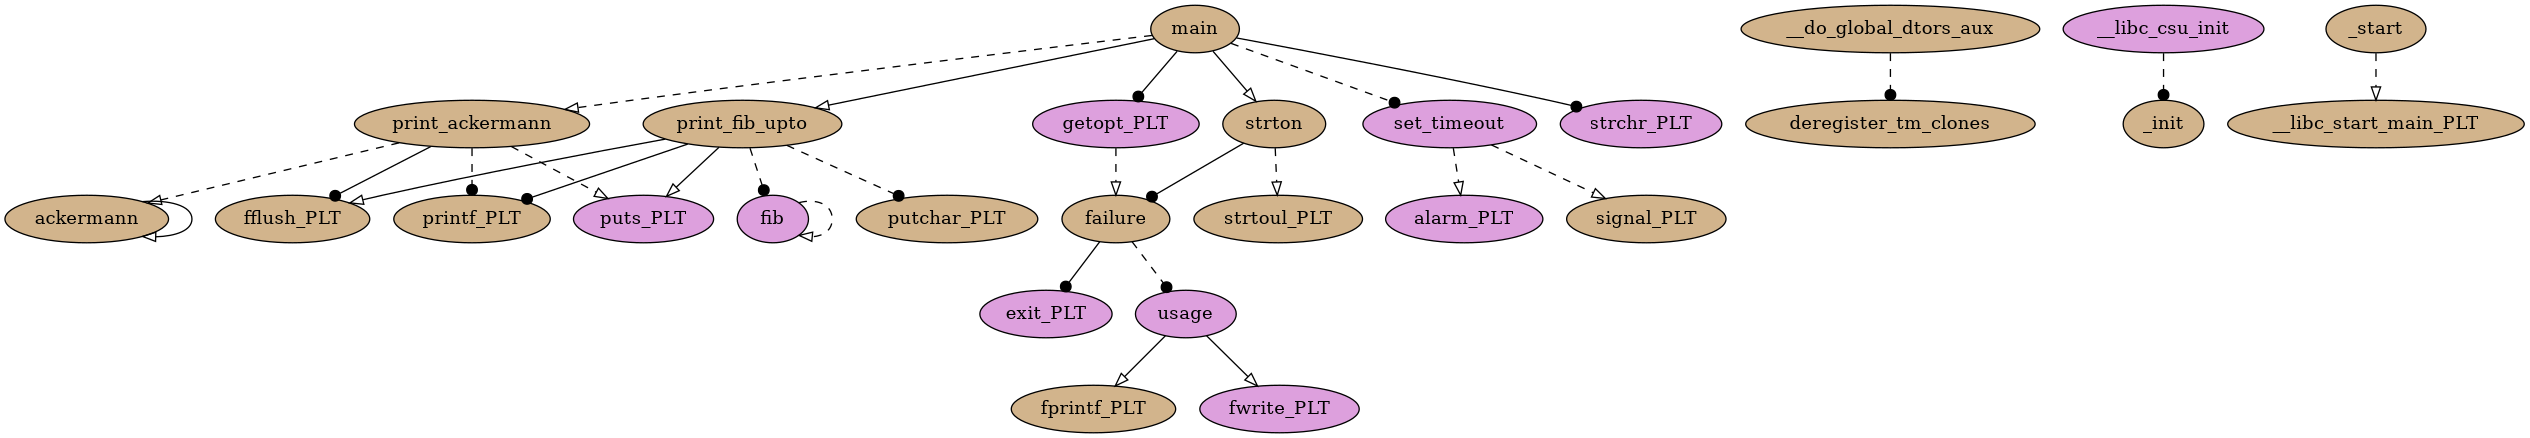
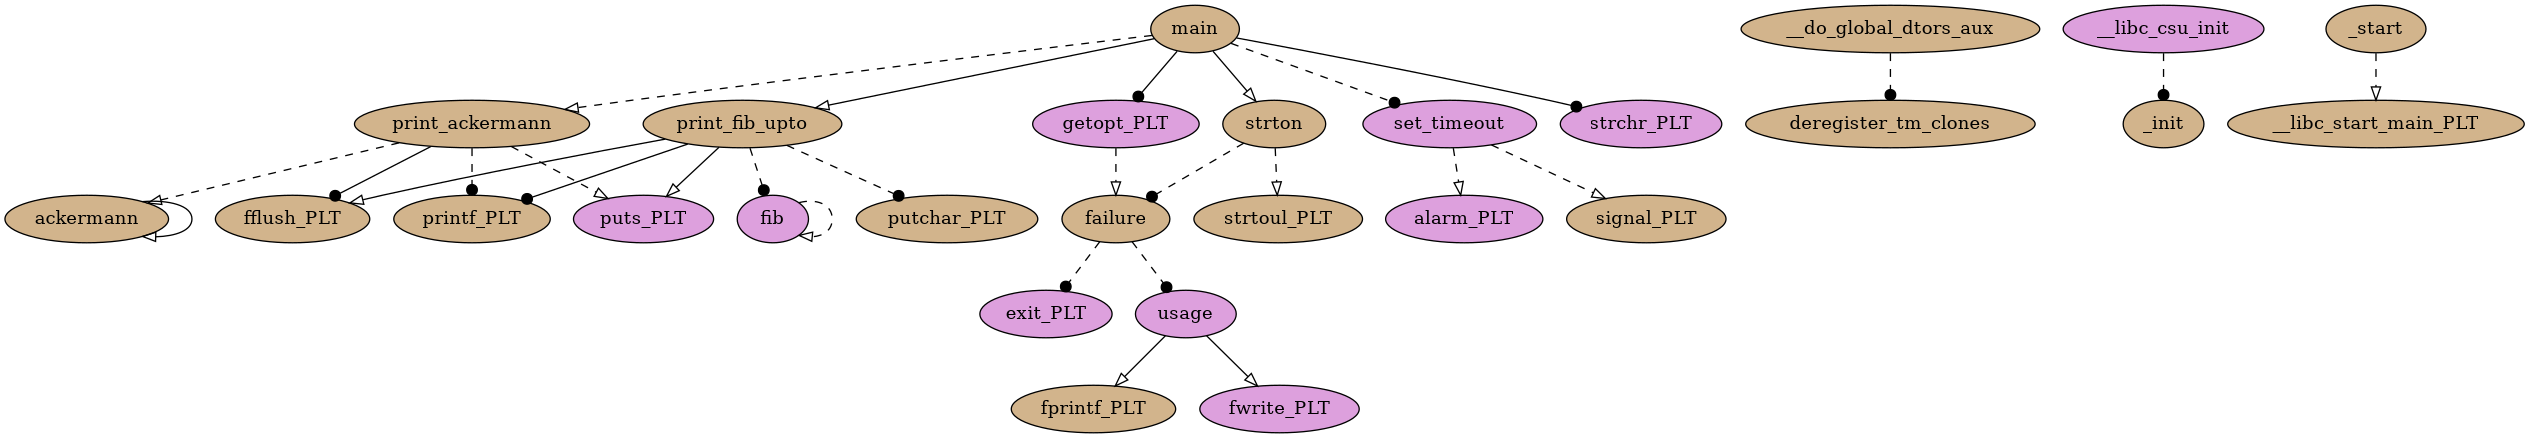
edge "strton" -> "failure": style solid -> dashed
edge "failure" -> "exit_PLT": style solid -> dashed
